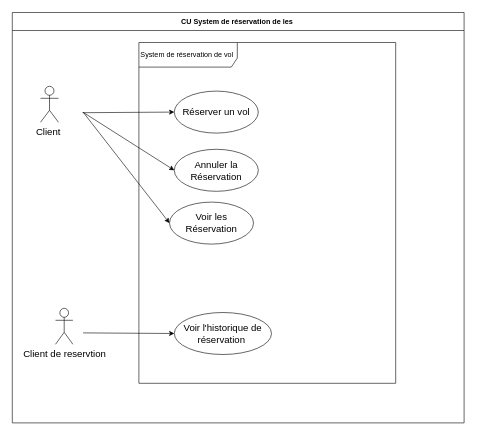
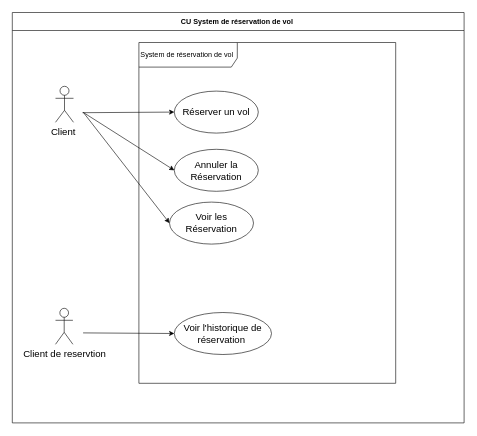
node "CU System de réservation de les": label "CU System de réservation de les" -> "CU System de réservation de vol"
node "Client": moved (50, 104) -> (65, 104)
